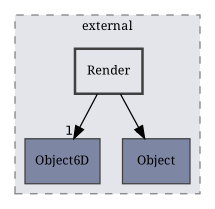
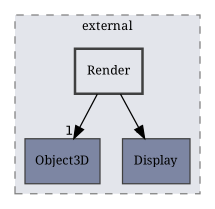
node "Object6D": label "Object6D" -> "Object3D"
node "Object": label "Object" -> "Display"
